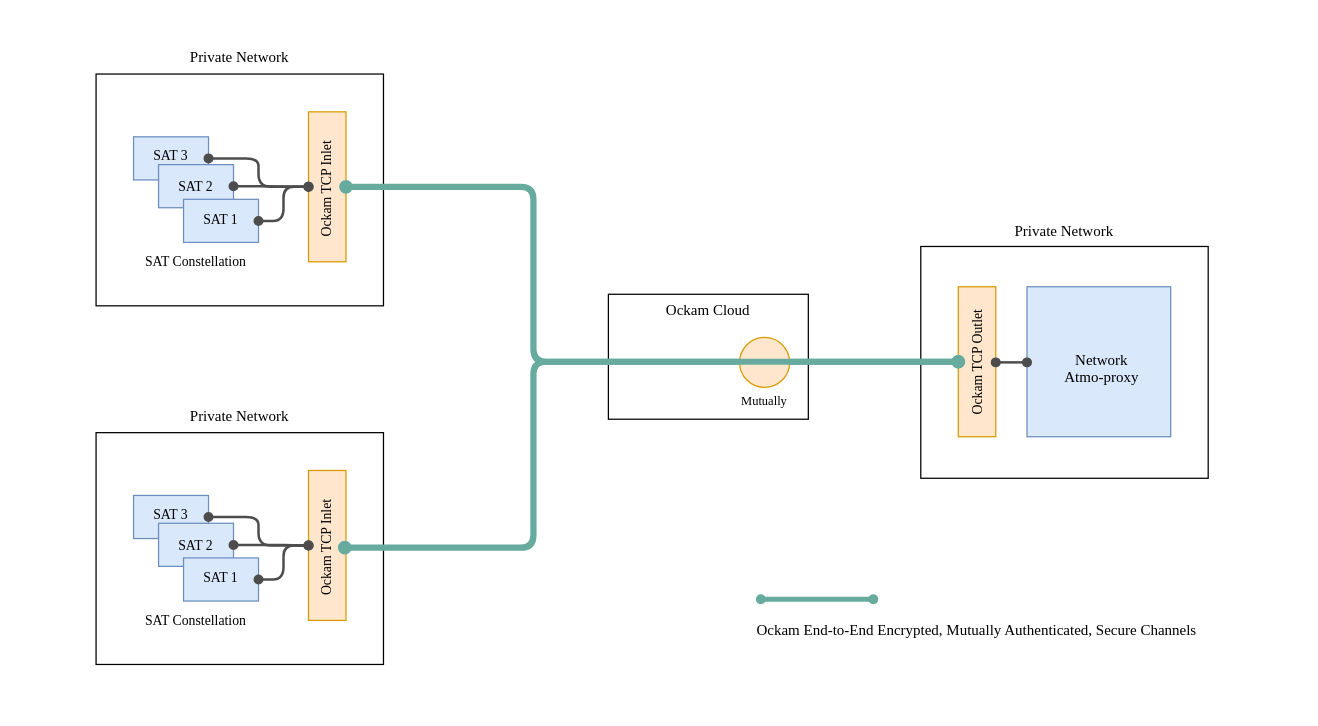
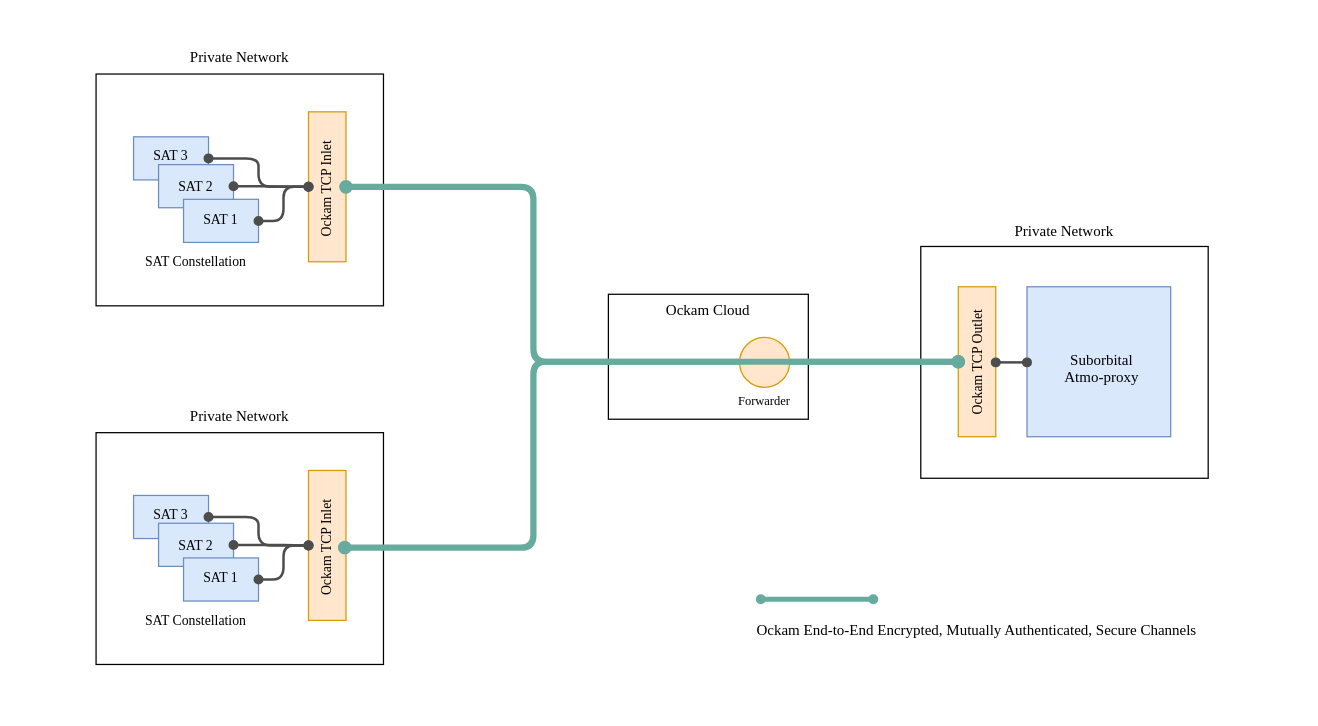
node "NetworkAtmo-proxy": label "NetworkAtmo-proxy" -> "SuborbitalAtmo-proxy"
node "Mutually": label "Mutually" -> "Forwarder"
